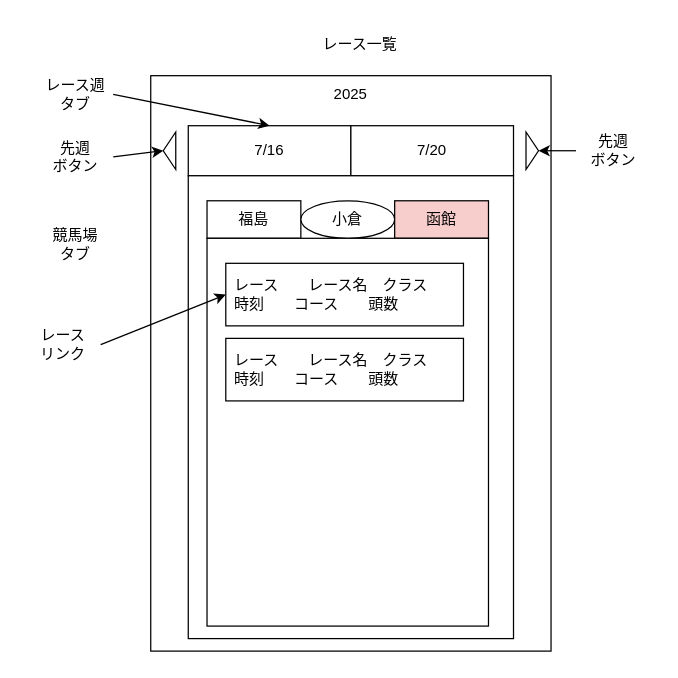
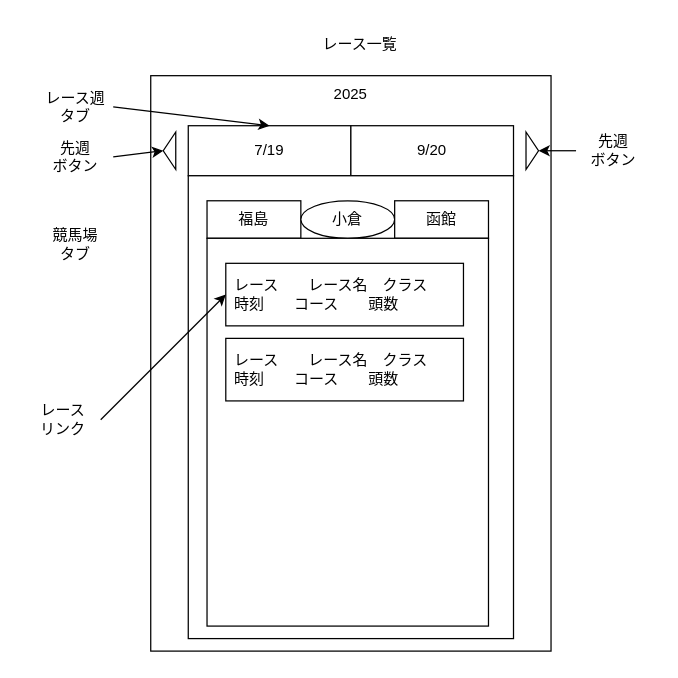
node "レース週 タブ": moved (76, 94) -> (76, 107)
node "7/16": label "7/16" -> "7/19"
node "7/20": label "7/20" -> "9/20"
node "函館": fillcolor #f8cecc -> #ffffff
node "レース リンク": moved (63, 344) -> (63, 419)
